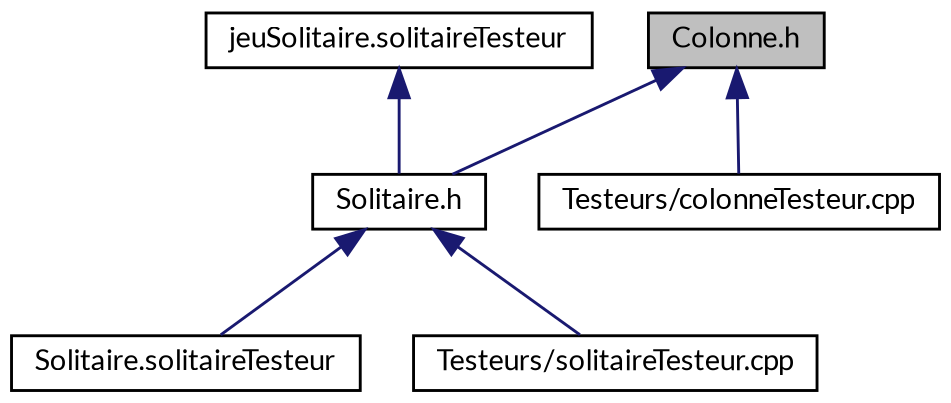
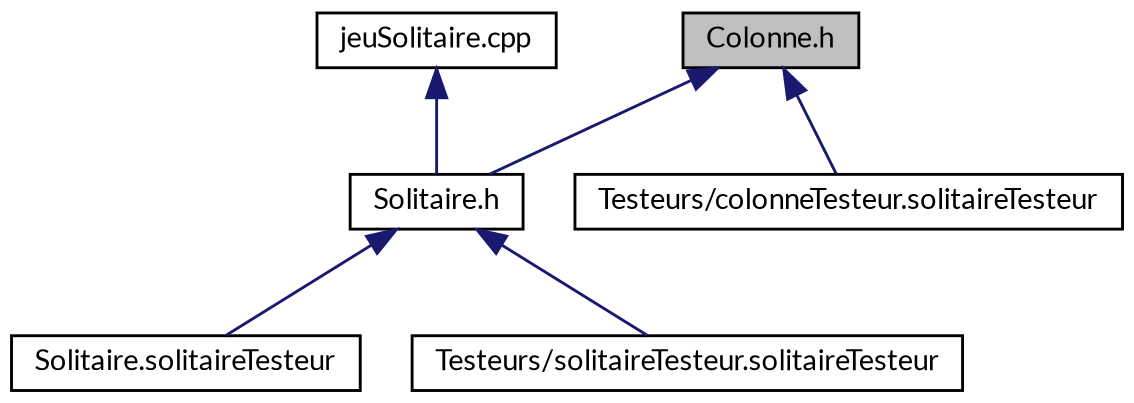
node "jeuSolitaire.solitaireTesteur": label "jeuSolitaire.solitaireTesteur" -> "jeuSolitaire.cpp"
node "Testeurs/colonneTesteur.cpp": label "Testeurs/colonneTesteur.cpp" -> "Testeurs/colonneTesteur.solitaireTesteur"
node "Testeurs/solitaireTesteur.cpp": label "Testeurs/solitaireTesteur.cpp" -> "Testeurs/solitaireTesteur.solitaireTesteur"
